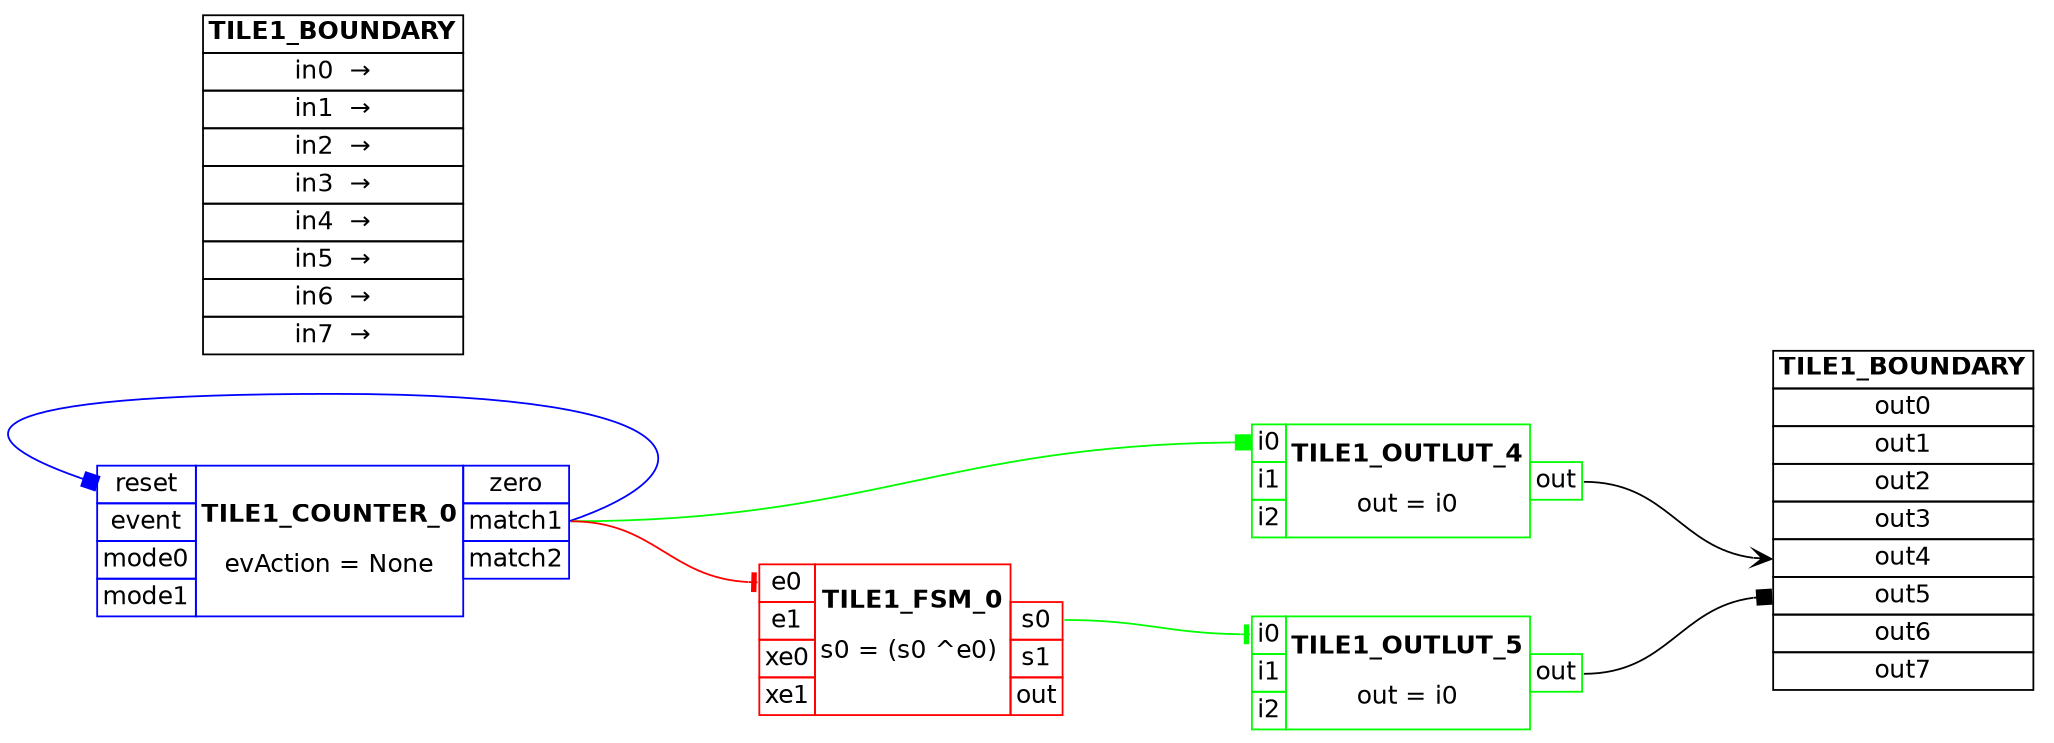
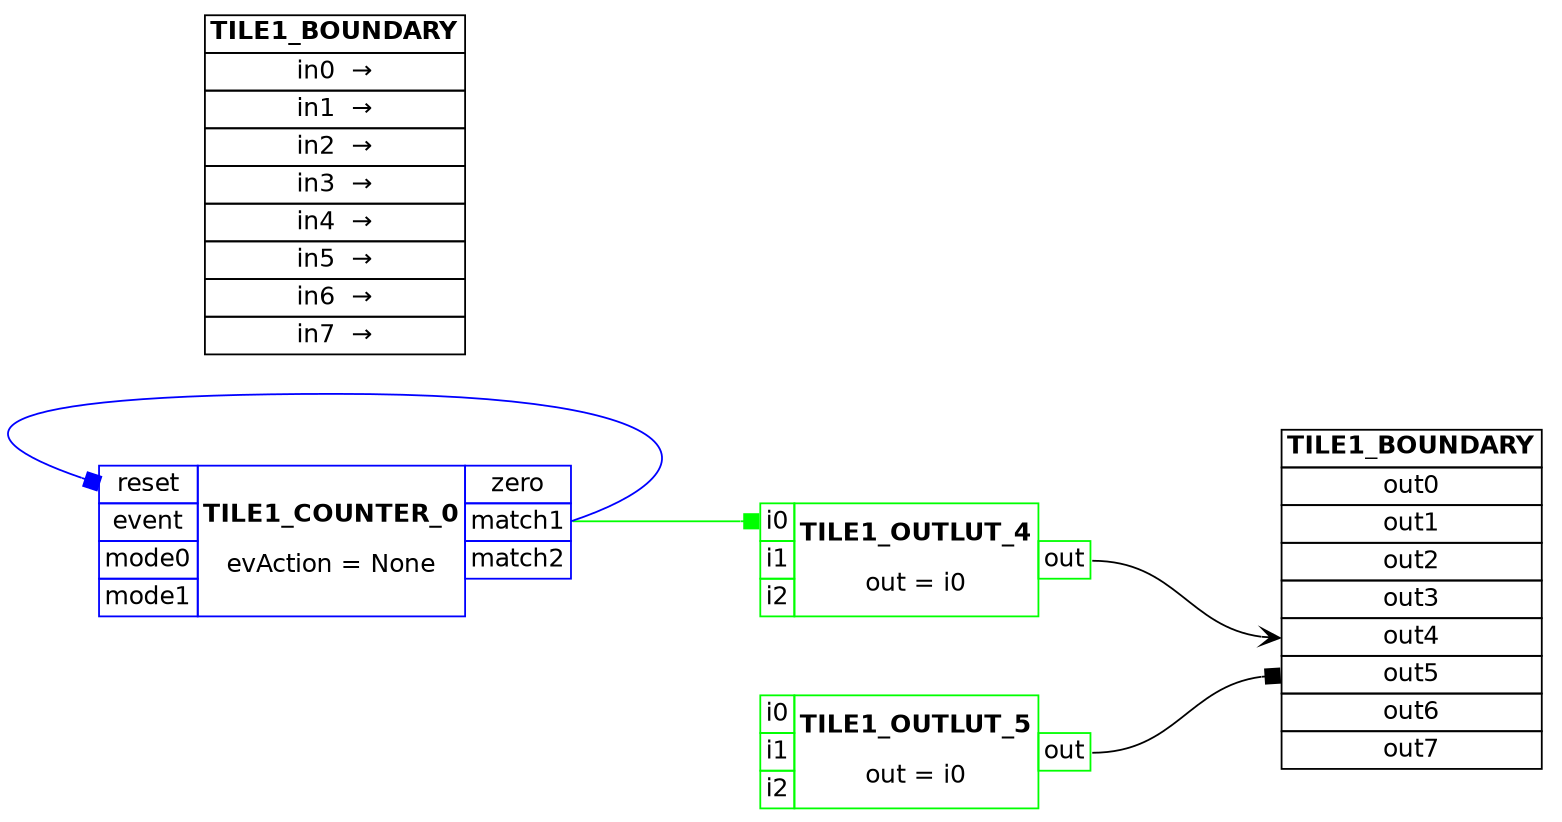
node "e0": removed
